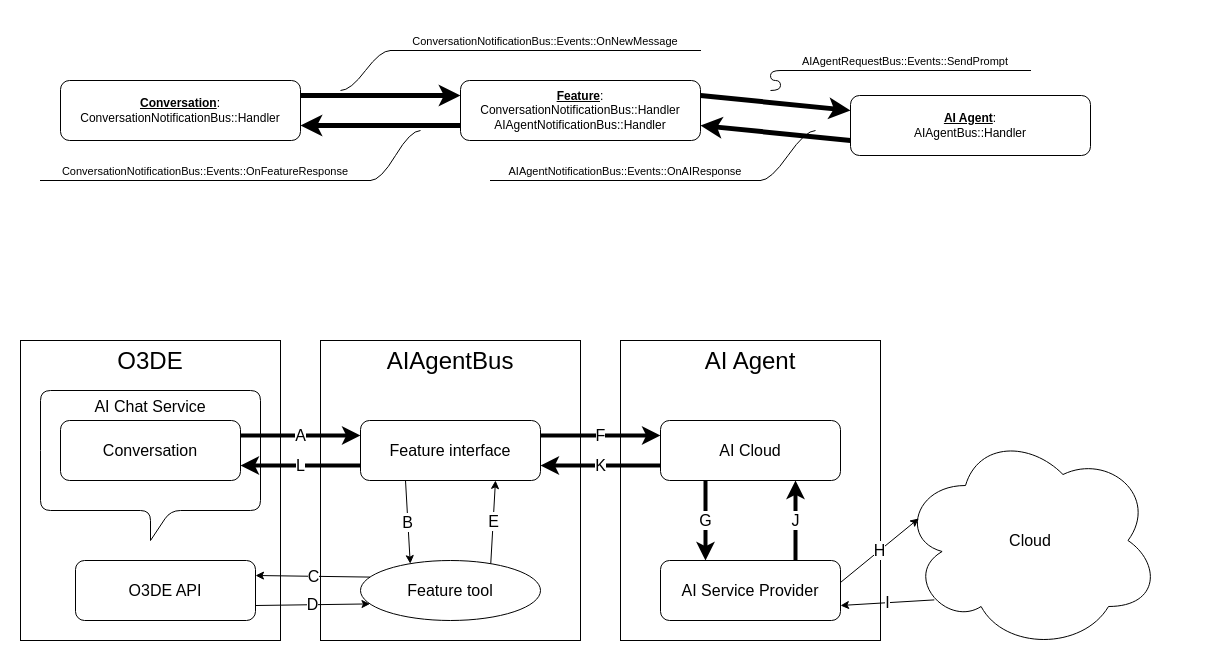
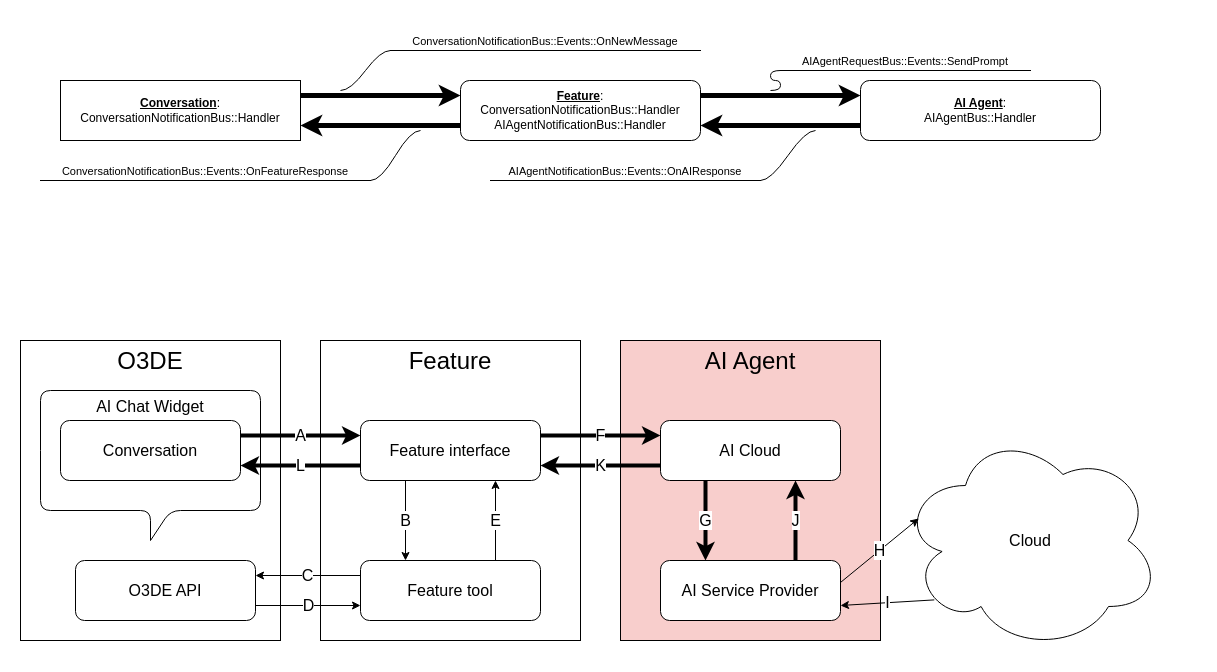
node "Conversation: ConversationNotificationBus::Handler": shape rounded rectangle -> rectangle
node "AI Agent: AIAgentBus::Handler": moved (971, 126) -> (981, 111)
node "AIAgentBus": label "AIAgentBus" -> "Feature"
node "AI Chat Service": label "AI Chat Service" -> "AI Chat Widget"
node "AI Agent": fillcolor #ffffff -> #f8cecc
node "Feature tool": shape ellipse -> rounded rectangle
